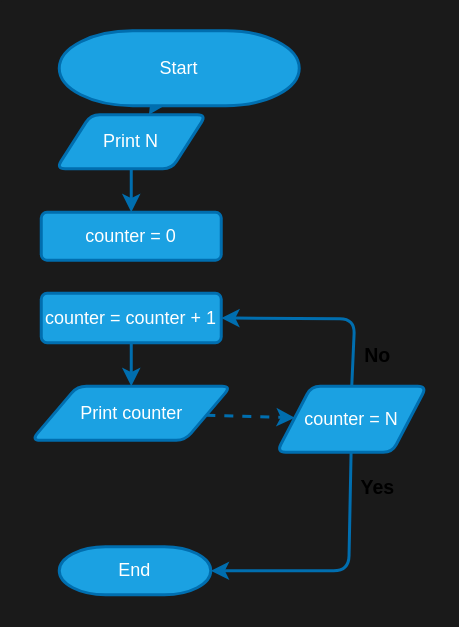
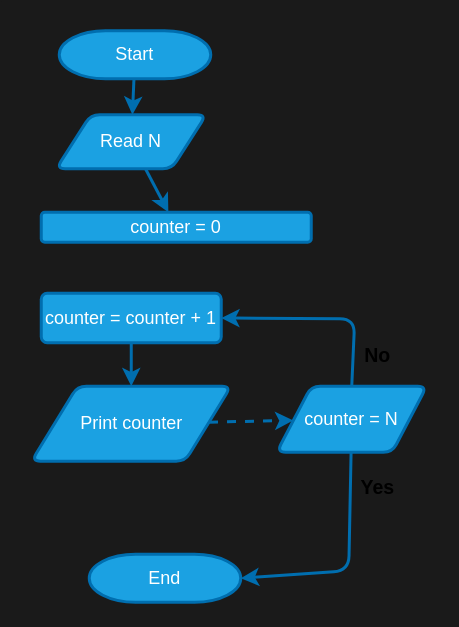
node "Start": size 240x75 -> 152x48
node "Print N": label "Print N" -> "Read N"
node "counter = 0": size 180x48 -> 270x30
node "Print counter": size 200x54 -> 200x75
node "End": moved (135, 571) -> (165, 578)
